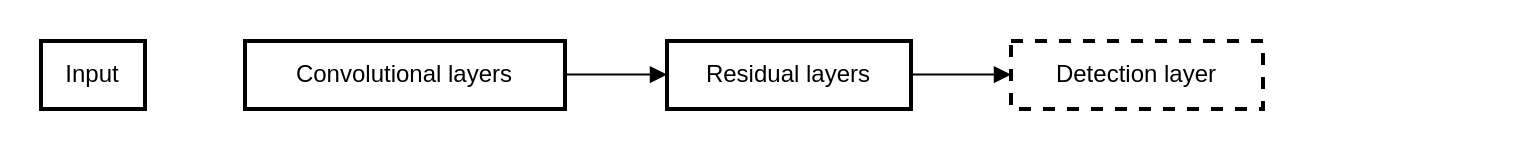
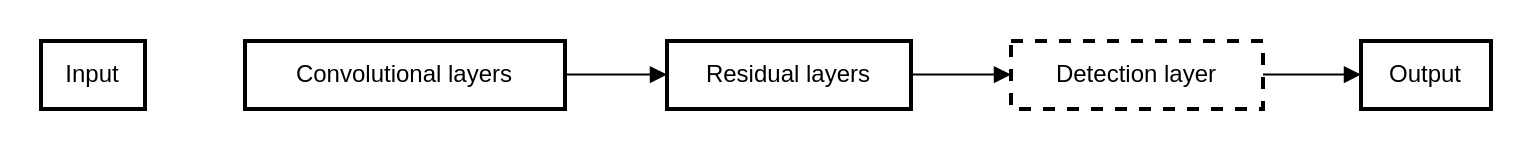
edge "Detection layer" -> "Output": added
node "Output": added
